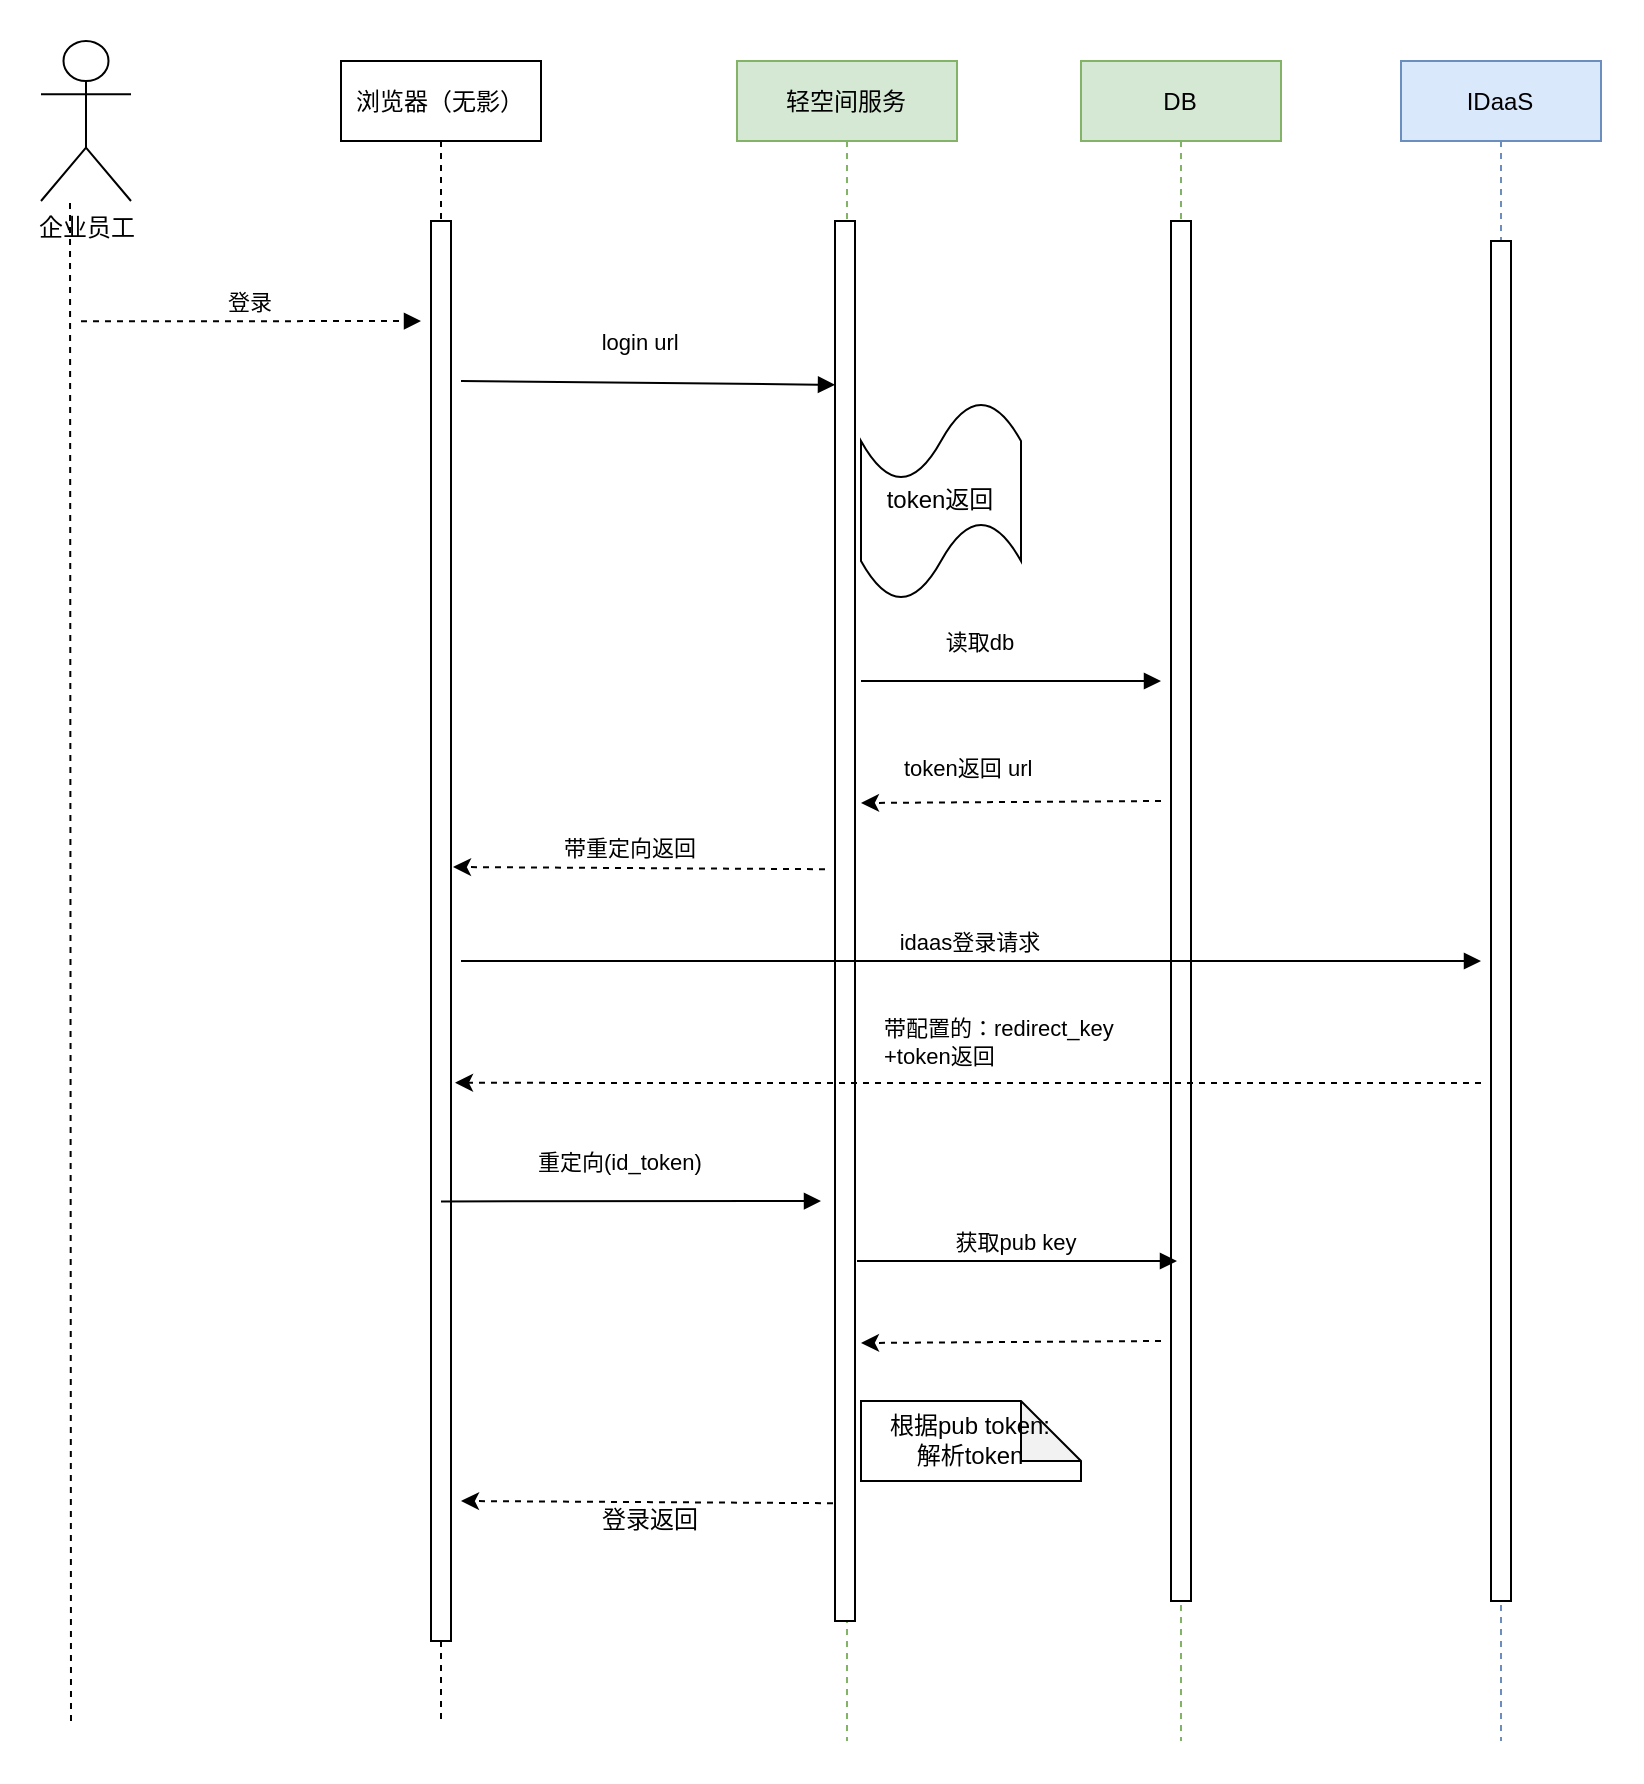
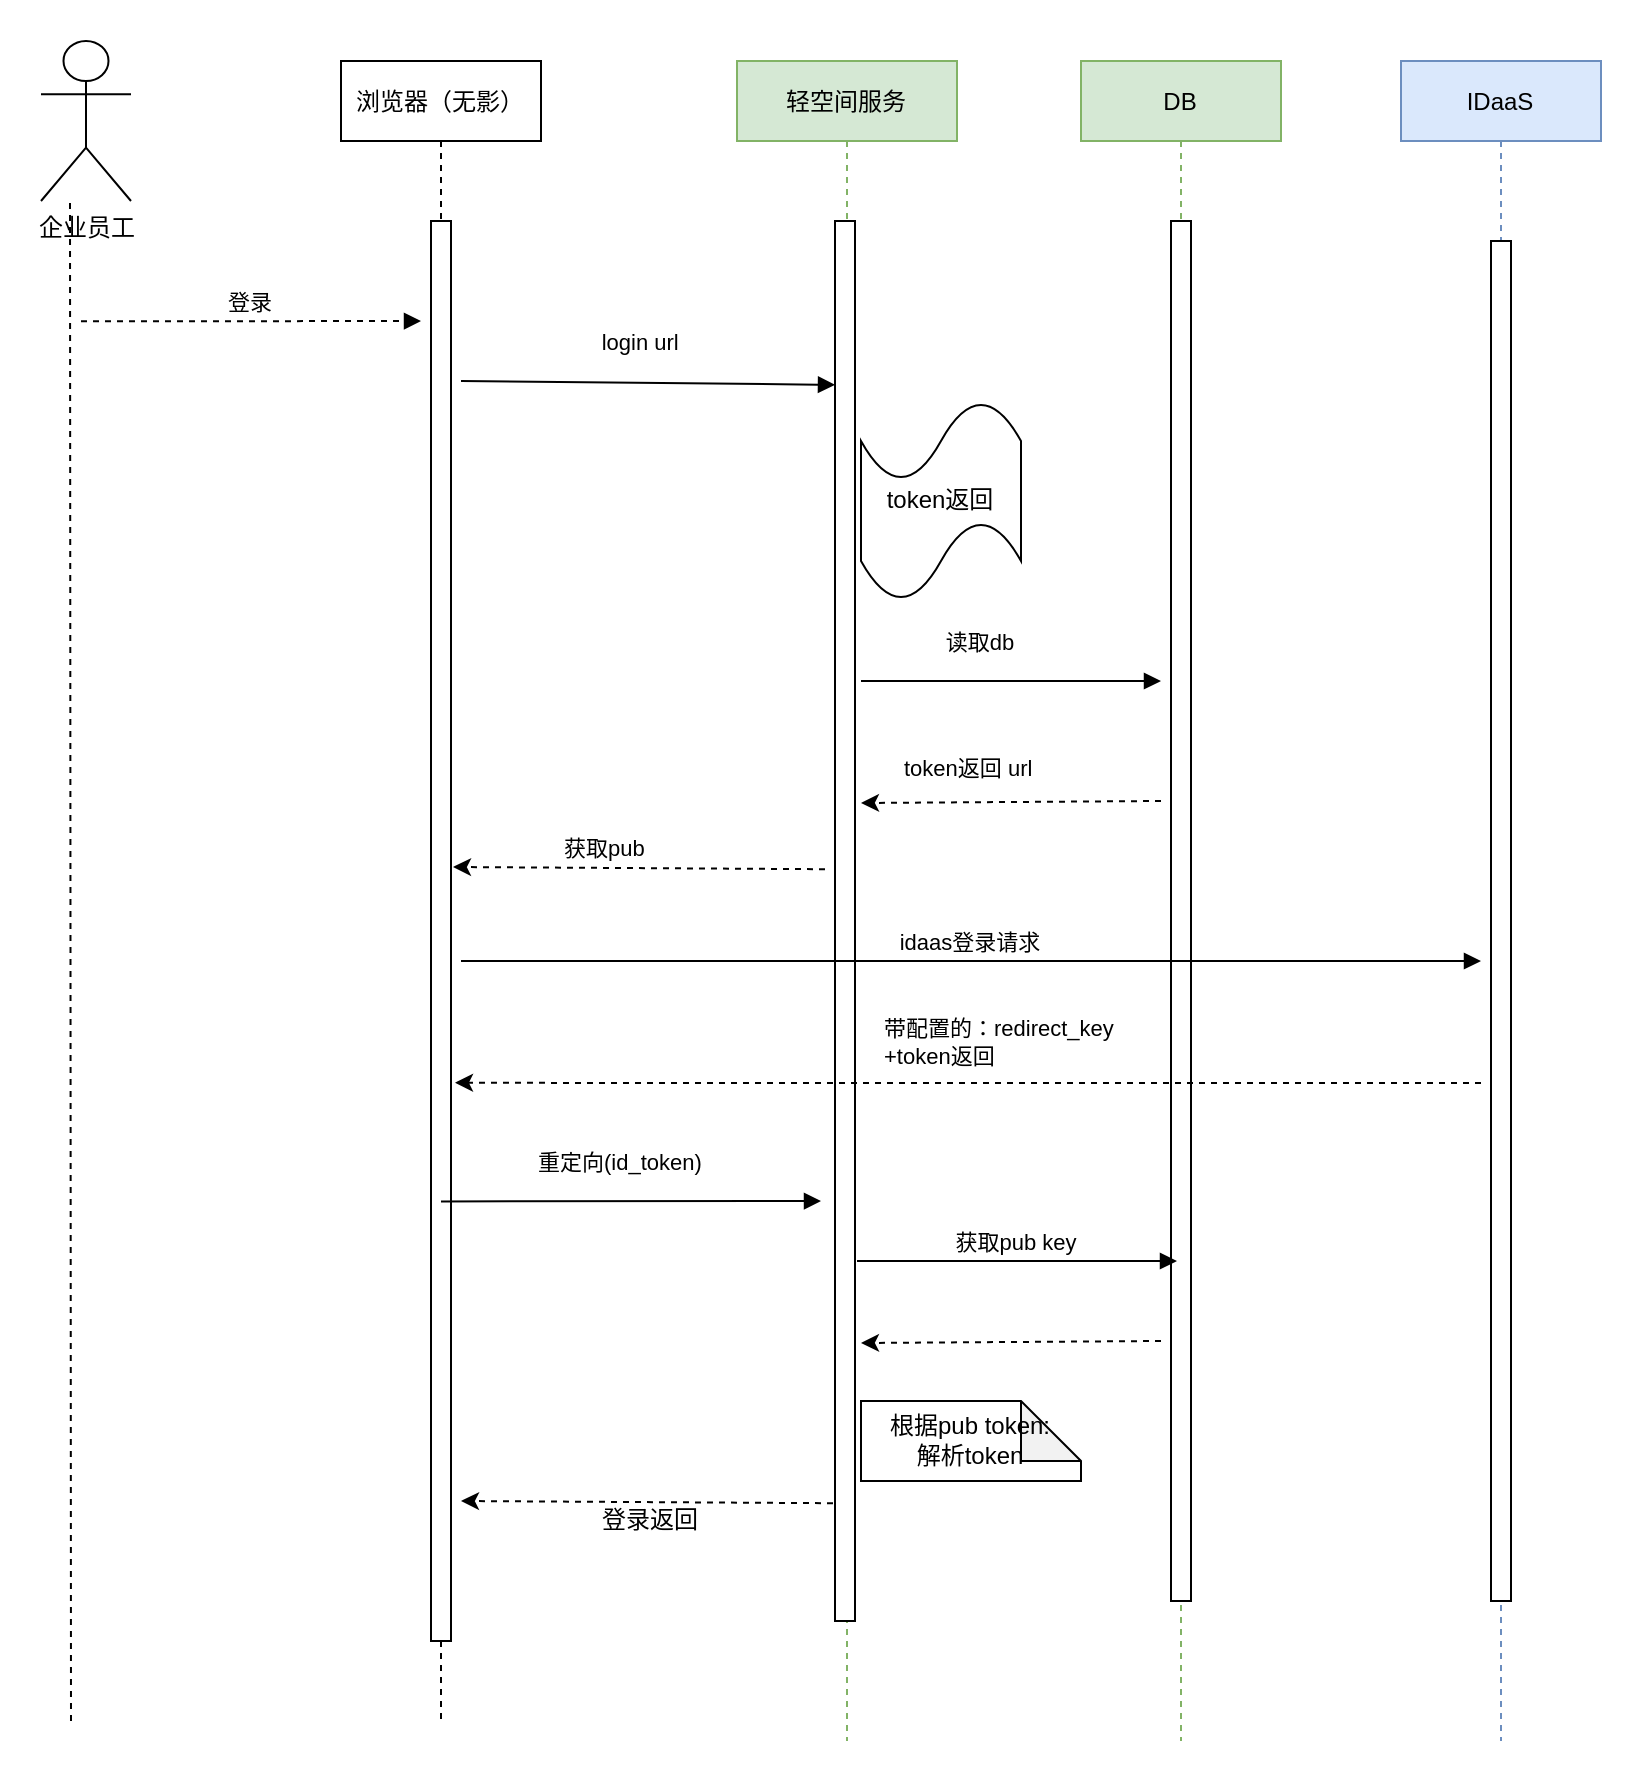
node "带重定向返回": label "带重定向返回" -> "获取pub"
